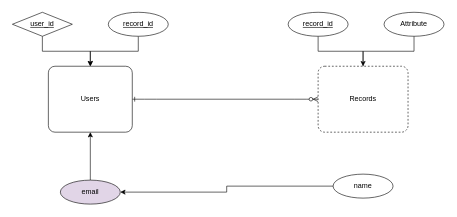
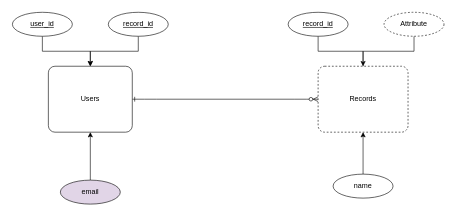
node "user_id": shape diamond -> ellipse
node "Attribute": style solid -> dashed
edge "name" -> "email": now "name" -> "Records"
